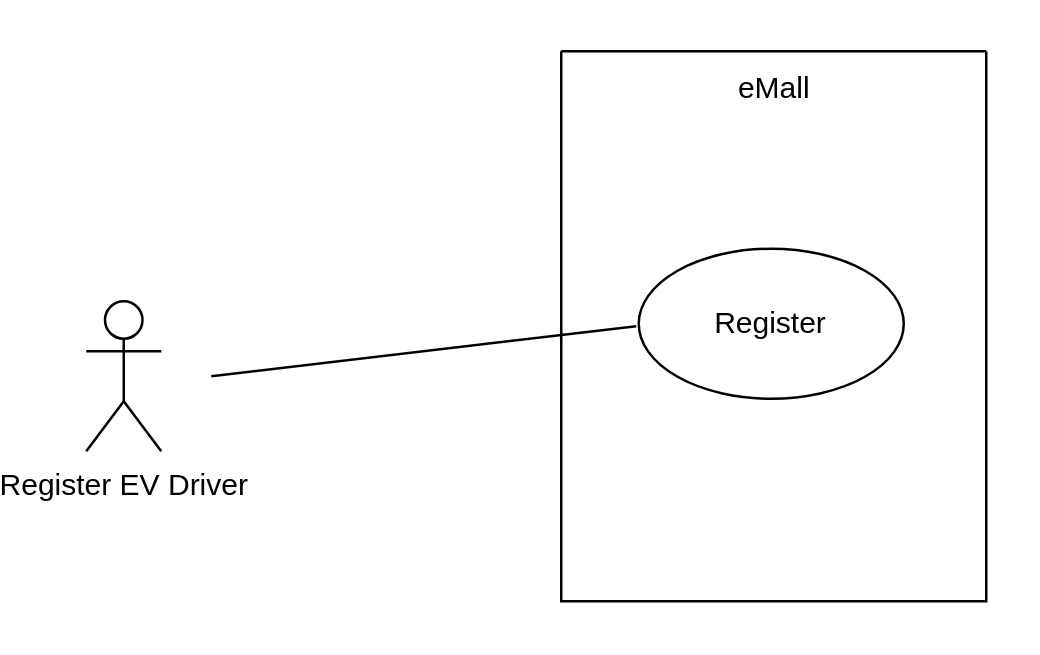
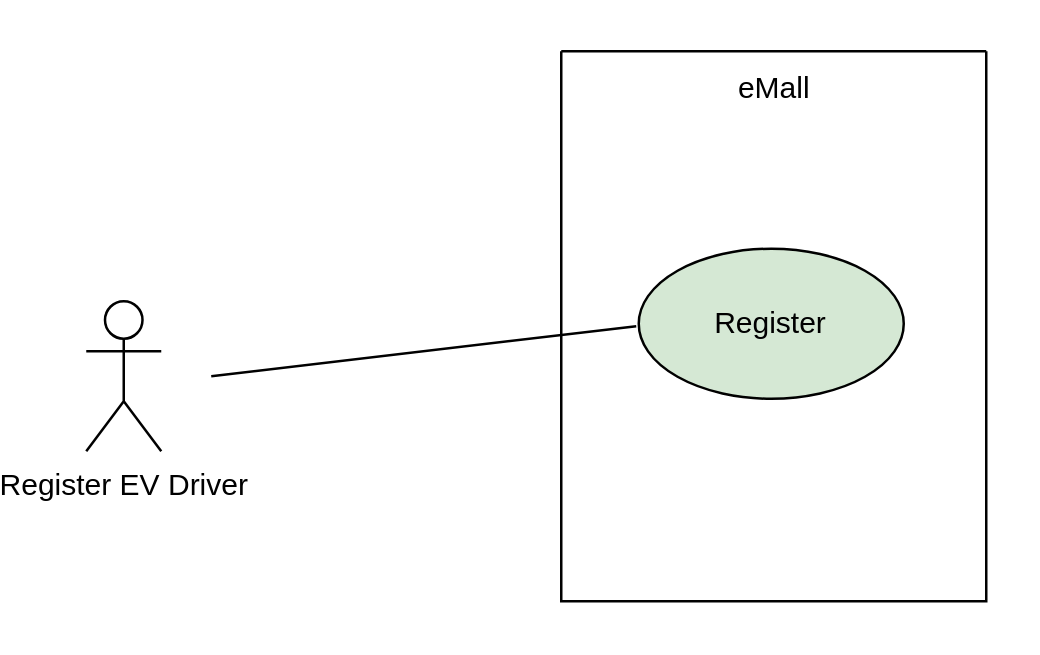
node "Register": fillcolor #ffffff -> #d5e8d4
